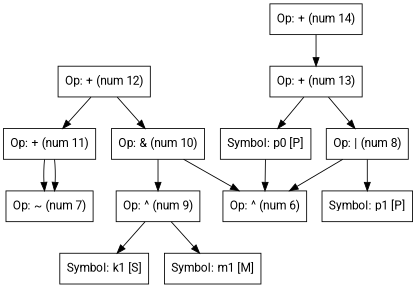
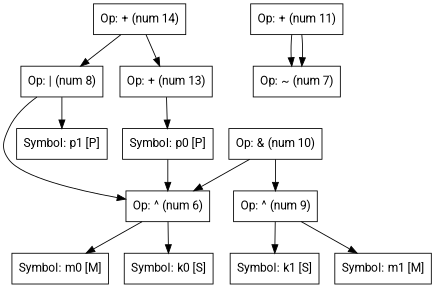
node "Op: + (num 12)": removed
edge "Op: + (num 13)" -> "Op: | (num 8)": now "Op: + (num 14)" -> "Op: | (num 8)"
node "Symbol: m0 [M]": added
node "Symbol: k0 [S]": added
